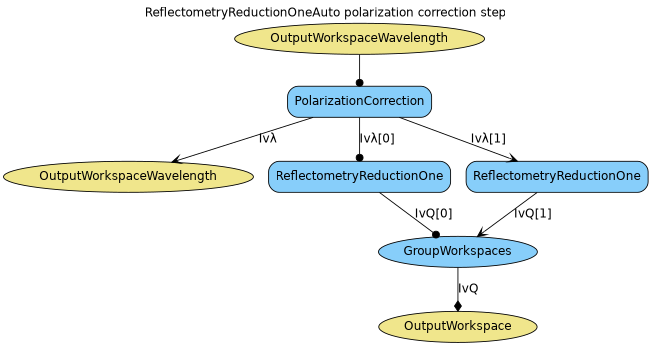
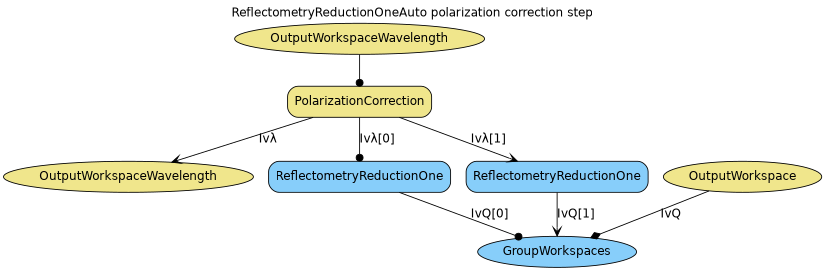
node "PolarizationCorrection": fillcolor lightskyblue -> khaki
edge "GroupWorkspaces" -> "OutputWorkspace": reversed
